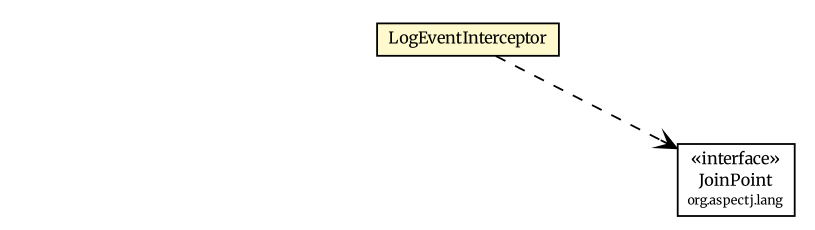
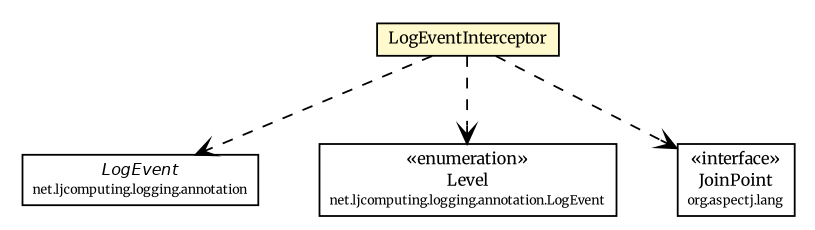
node "LogEvent": added
node "Level": added
